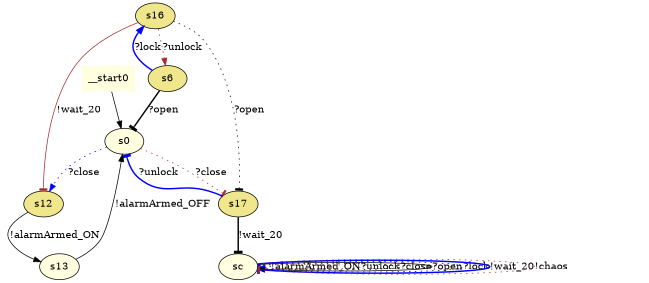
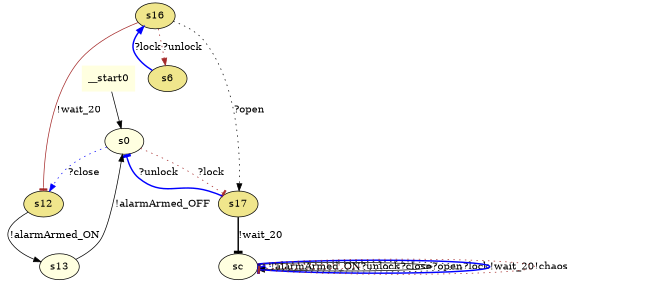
edge "s16" -> "s17": arrowhead tee -> normal
edge "s6" -> "s0": removed, label "?open"
edge "s0" -> "s17": label "?close" -> "?lock"
